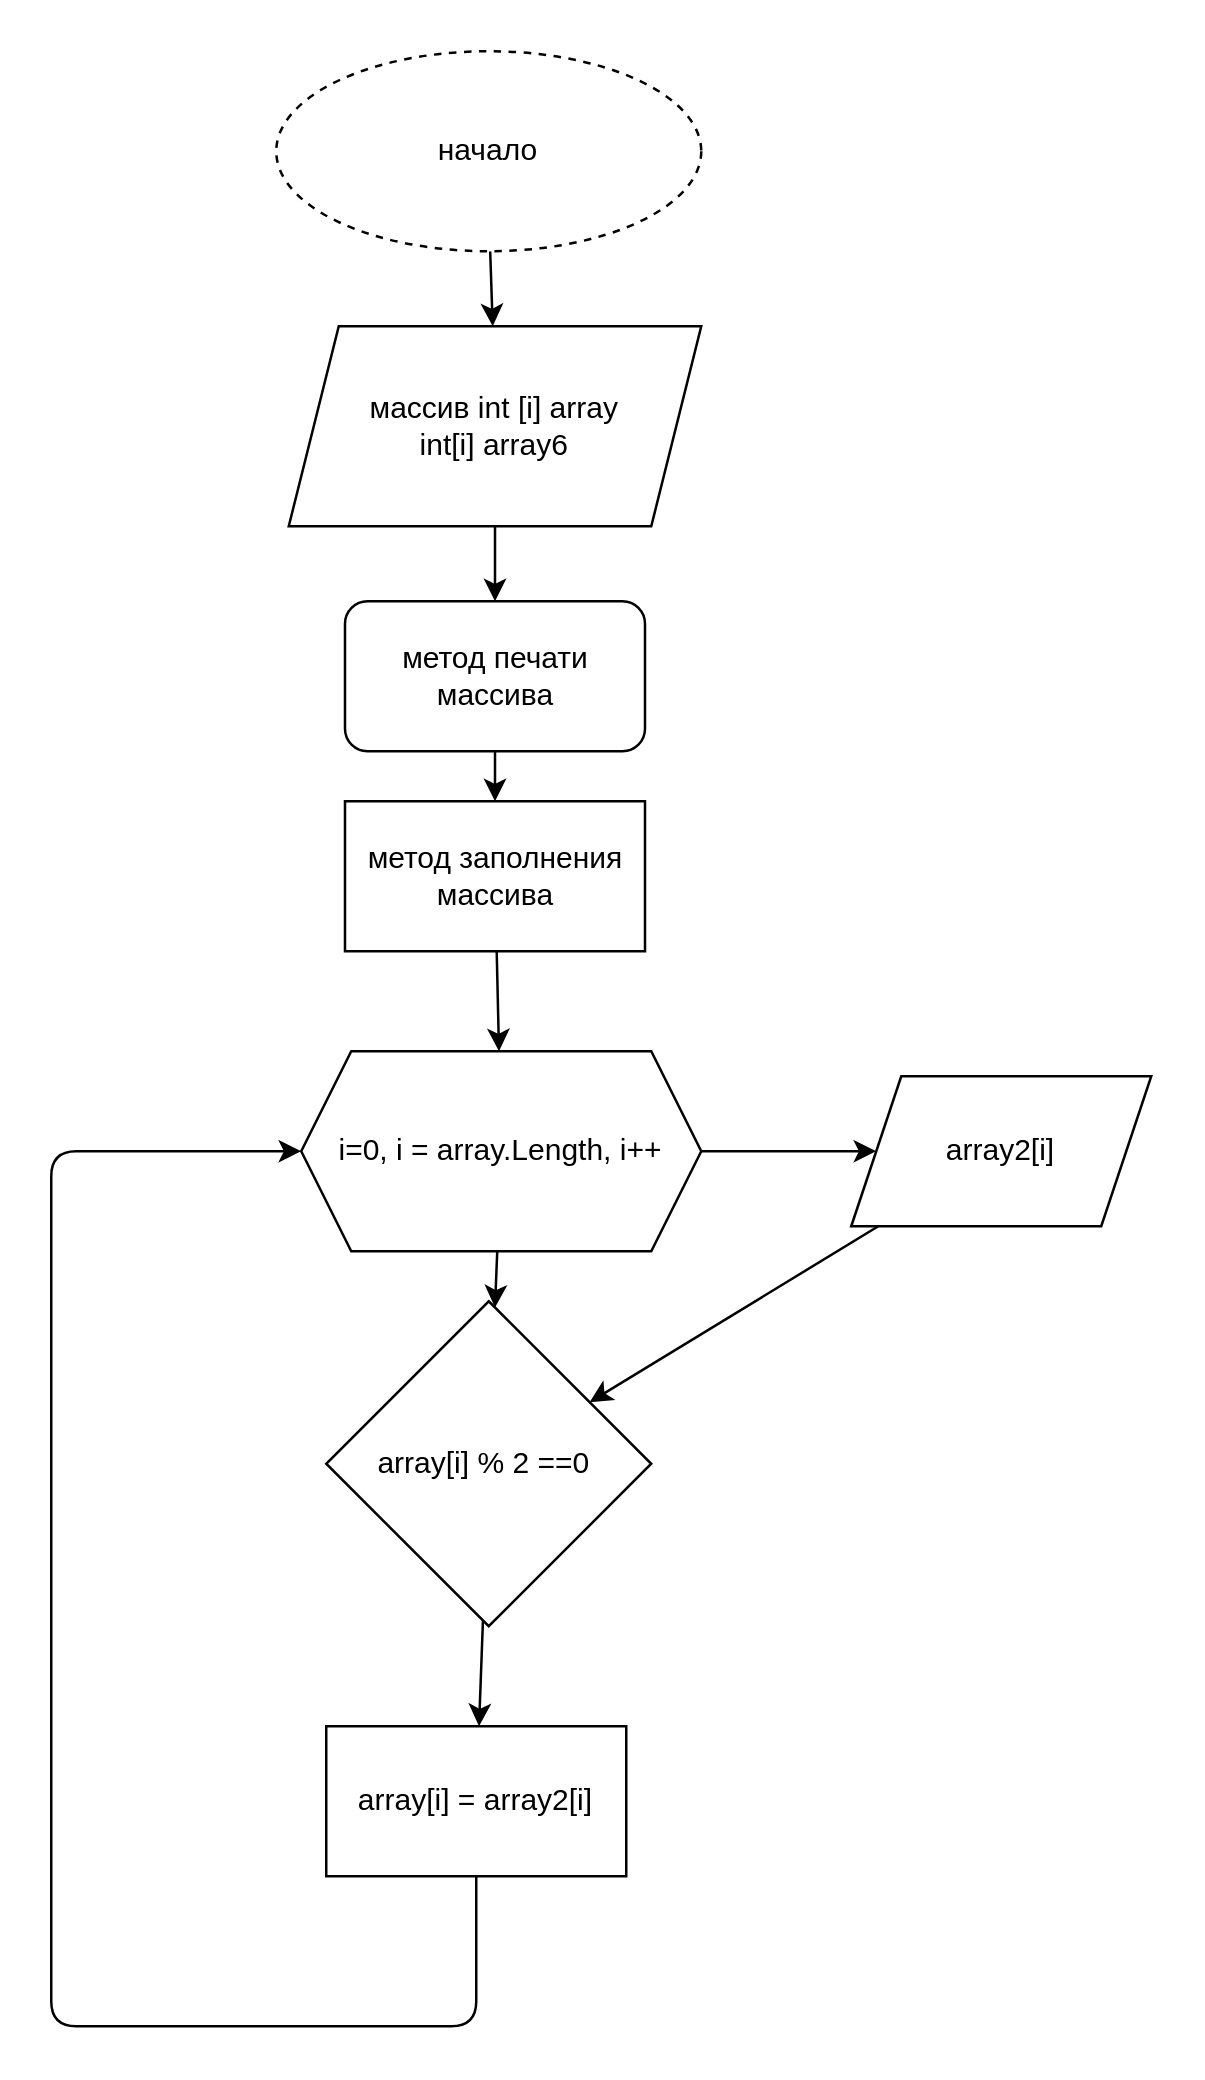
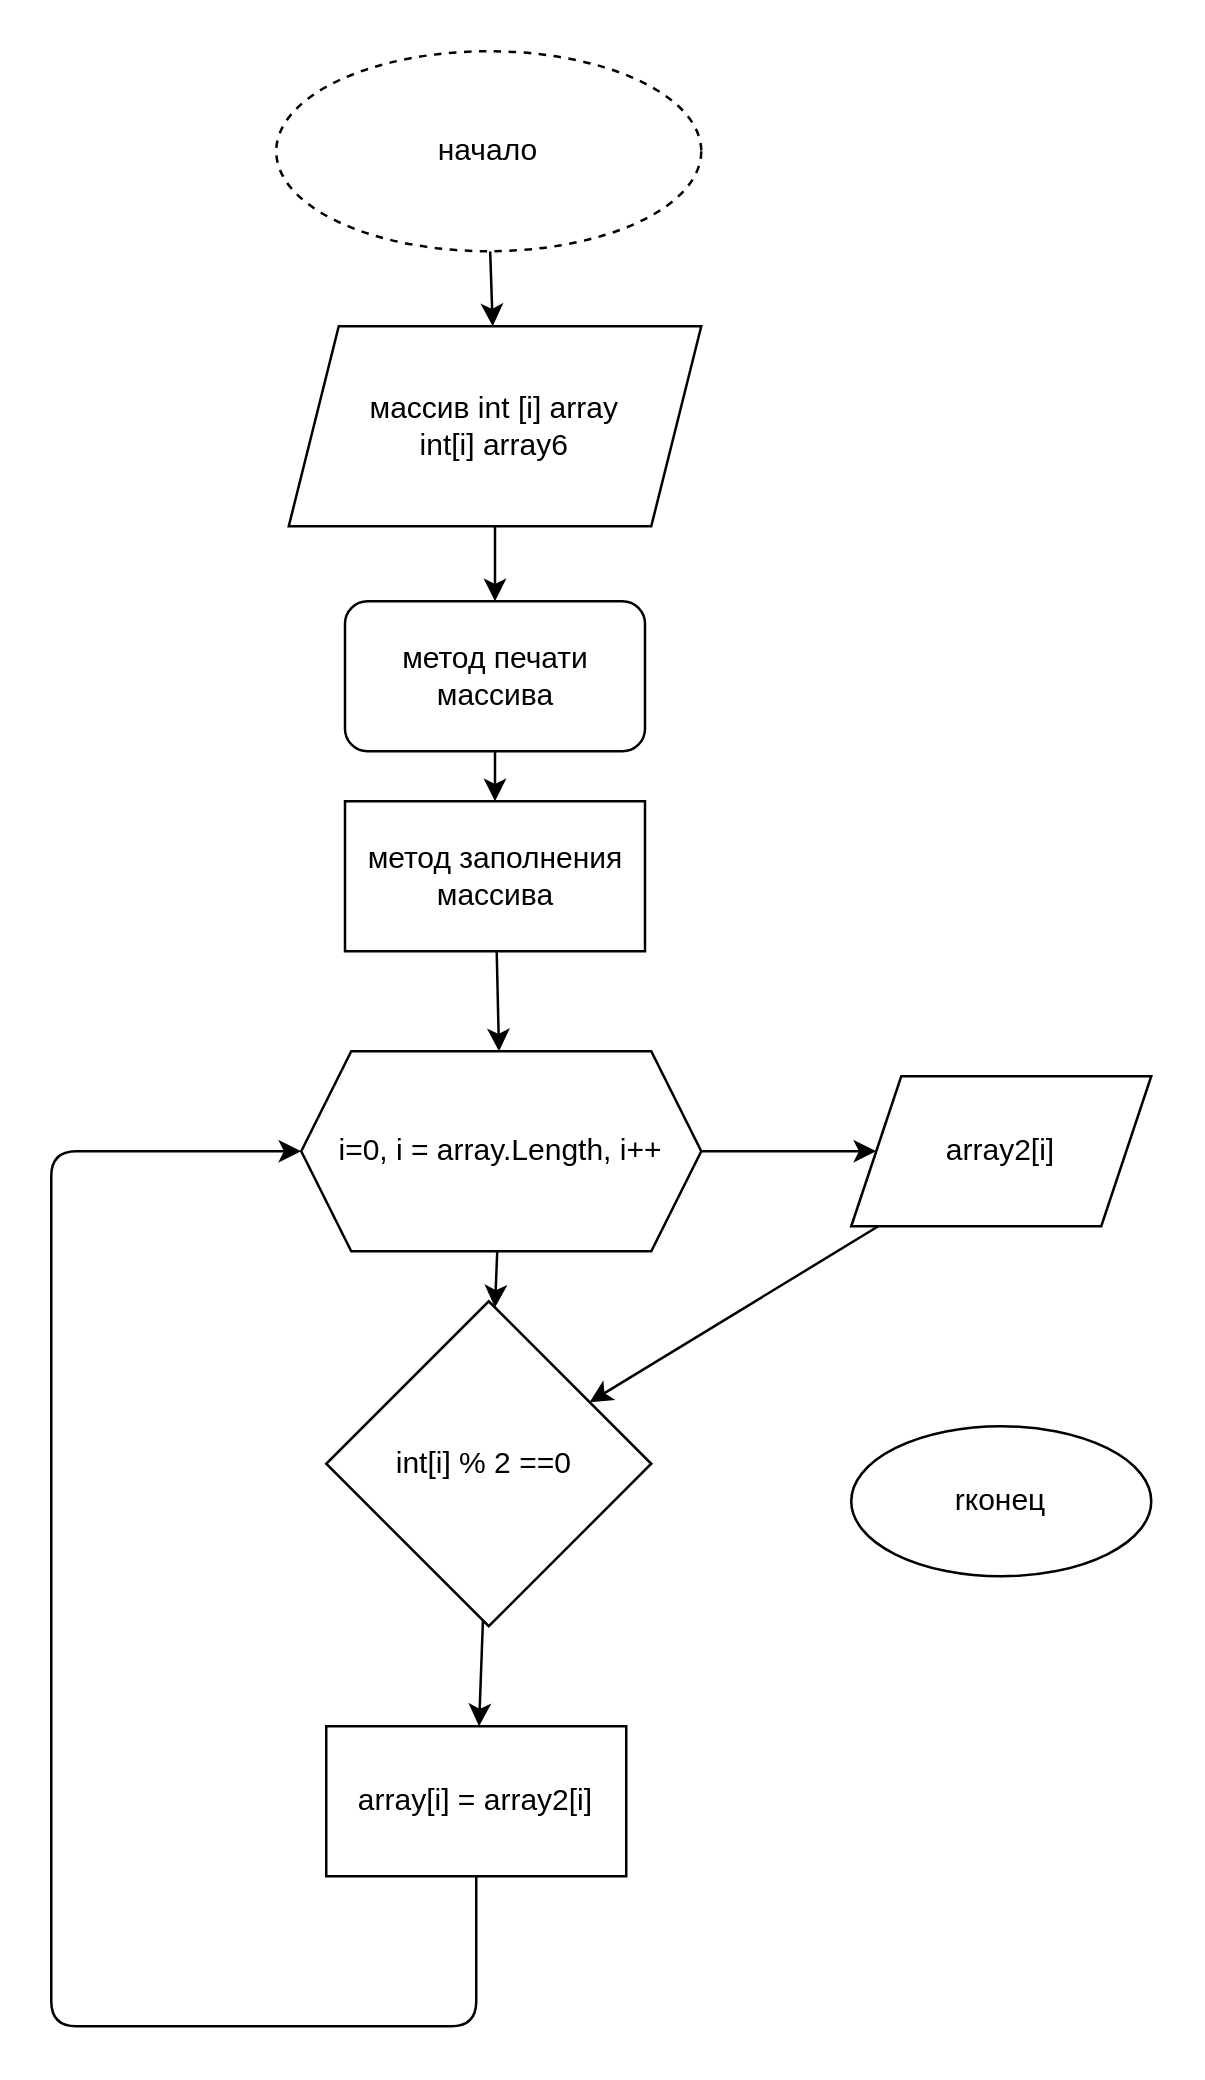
node "array[i] % 2 ==0": label "array[i] % 2 ==0" -> "int[i] % 2 ==0"
node "rконец": added
